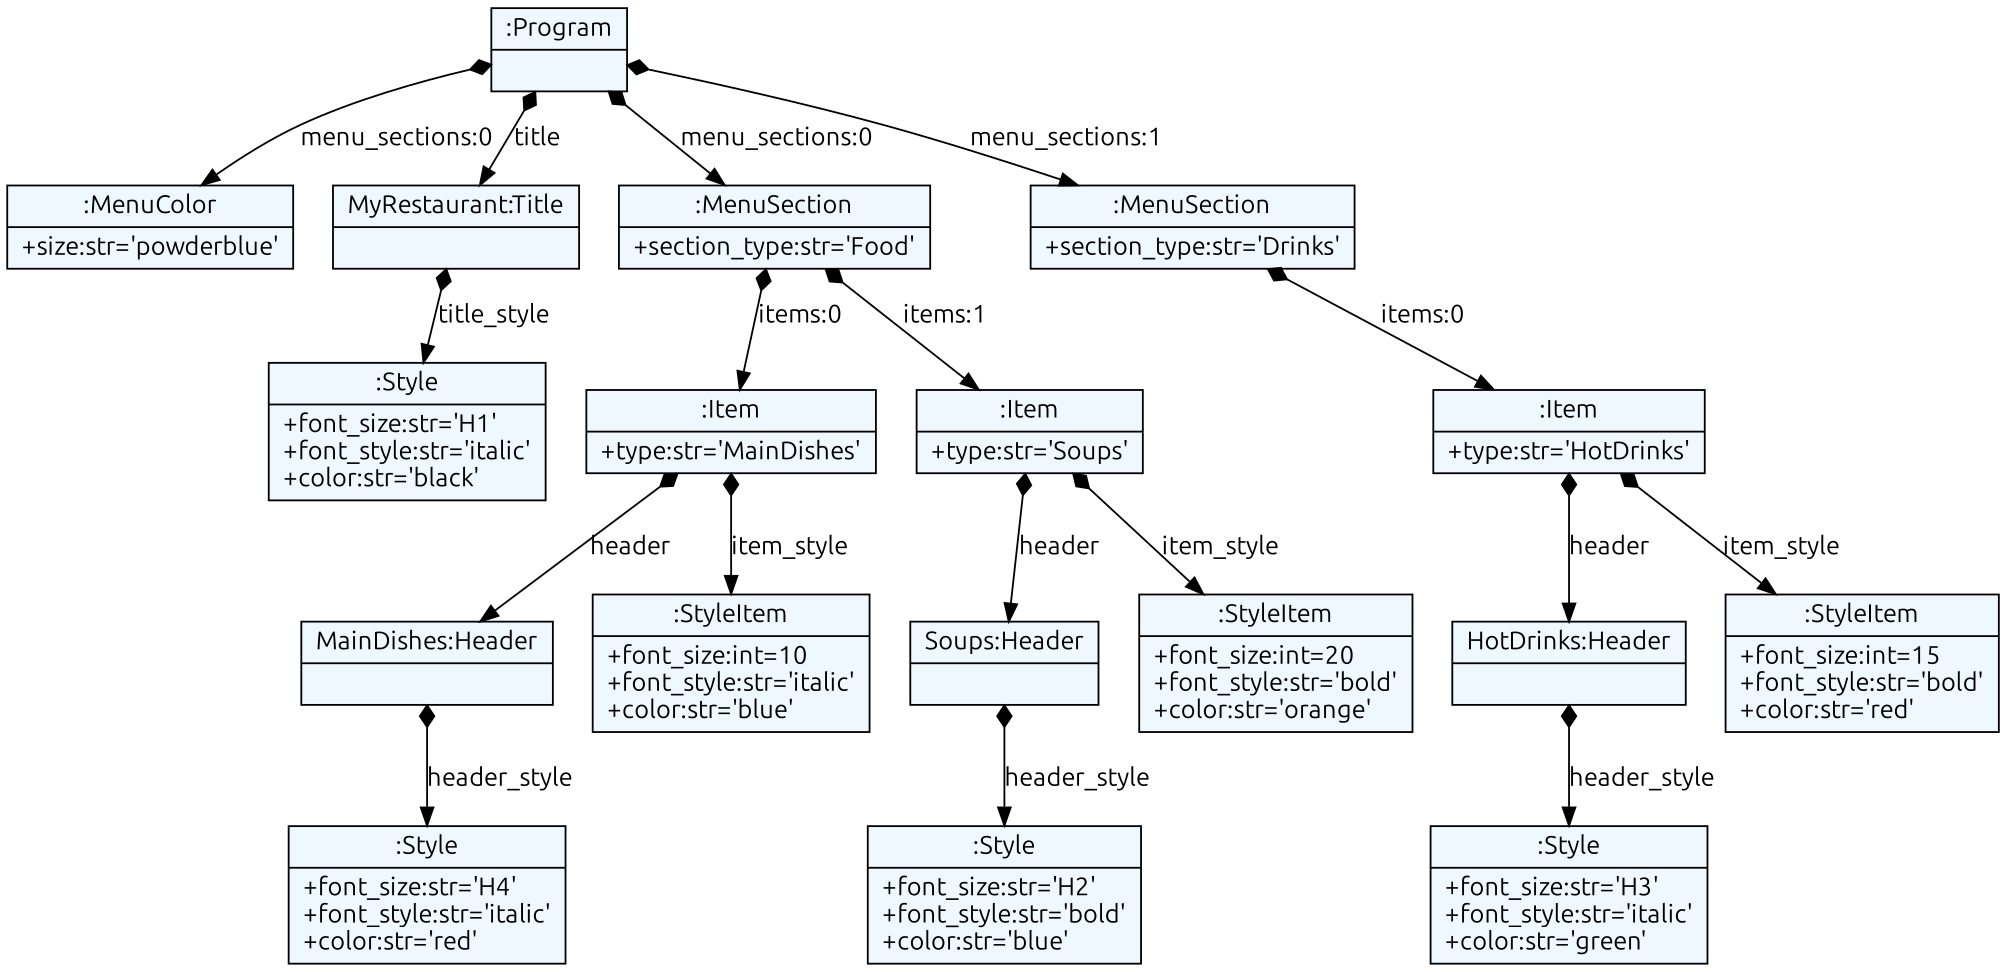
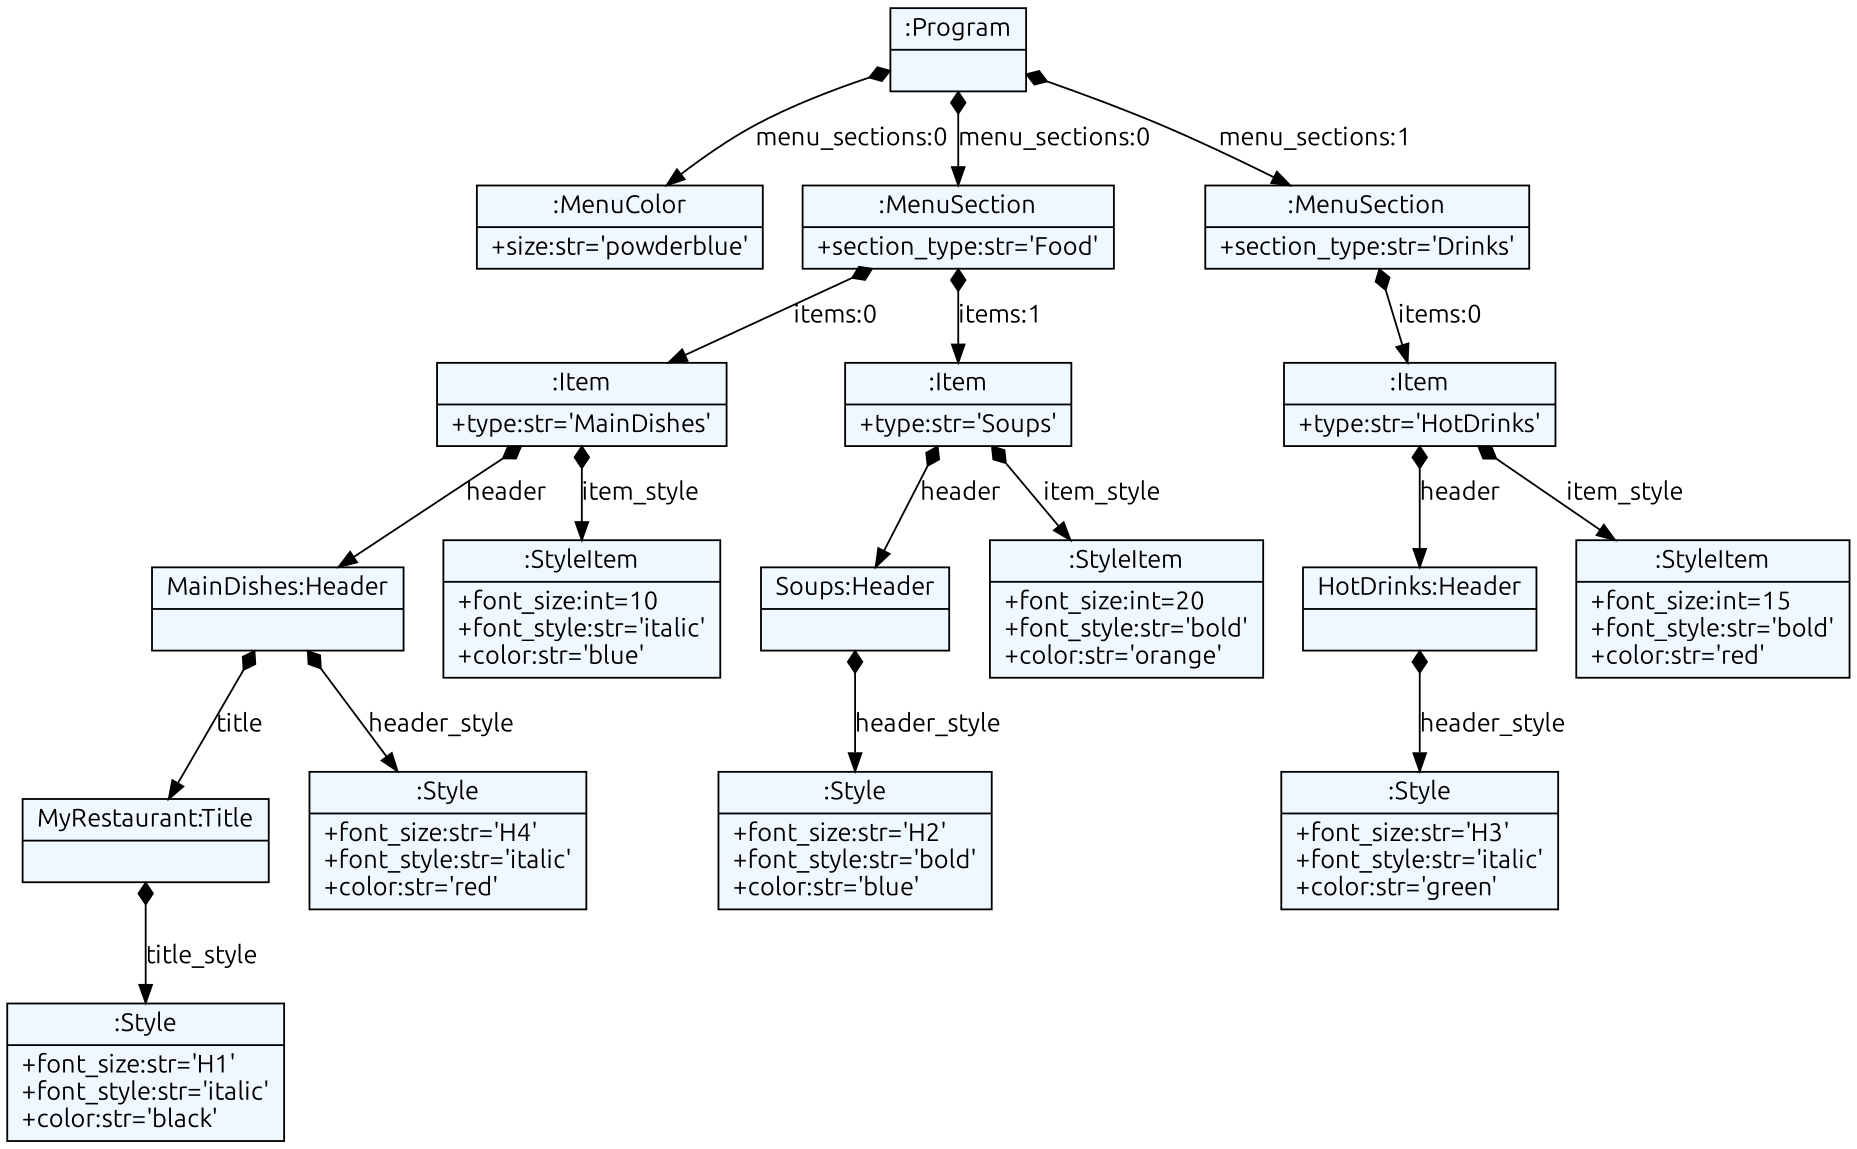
edge ":Program" -- "MyRestaurant:Title": now "MainDishes:Header" -- "MyRestaurant:Title"
